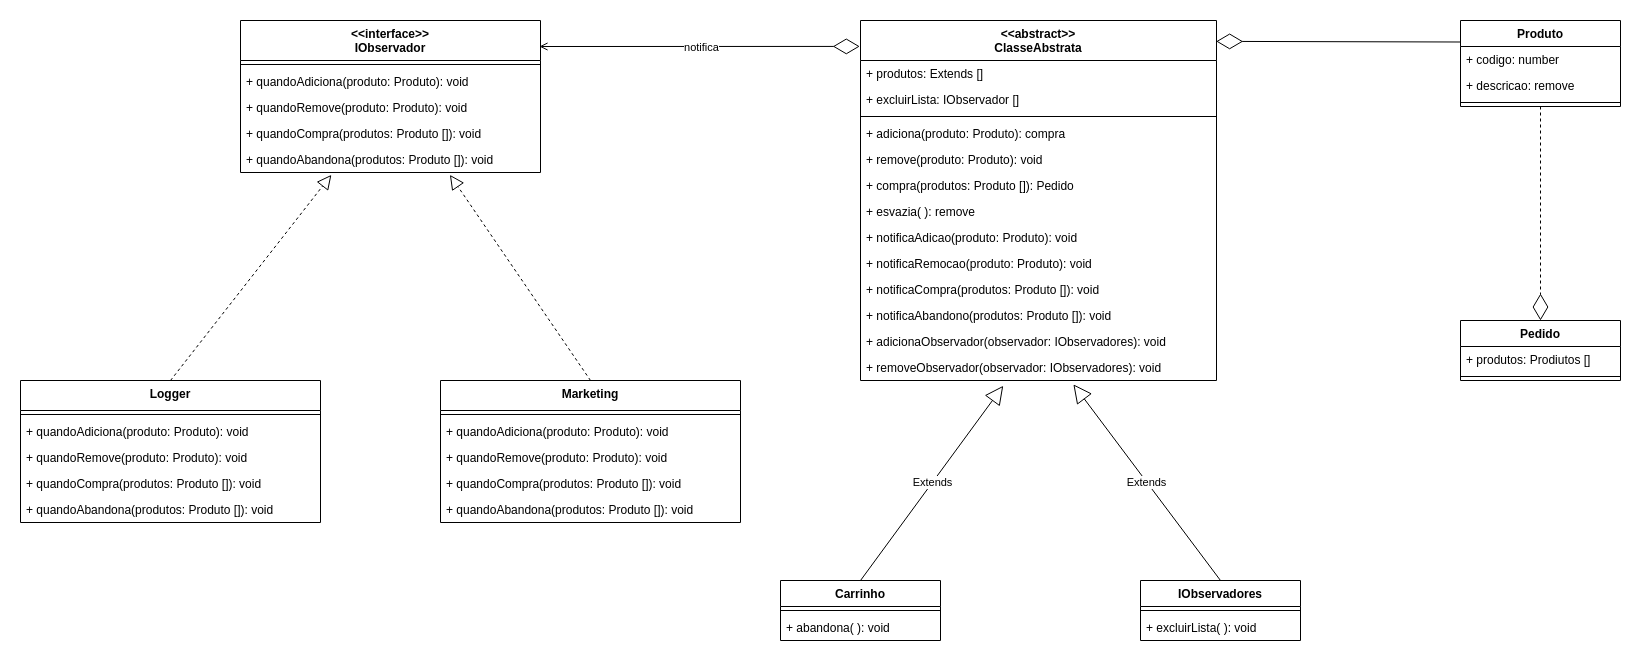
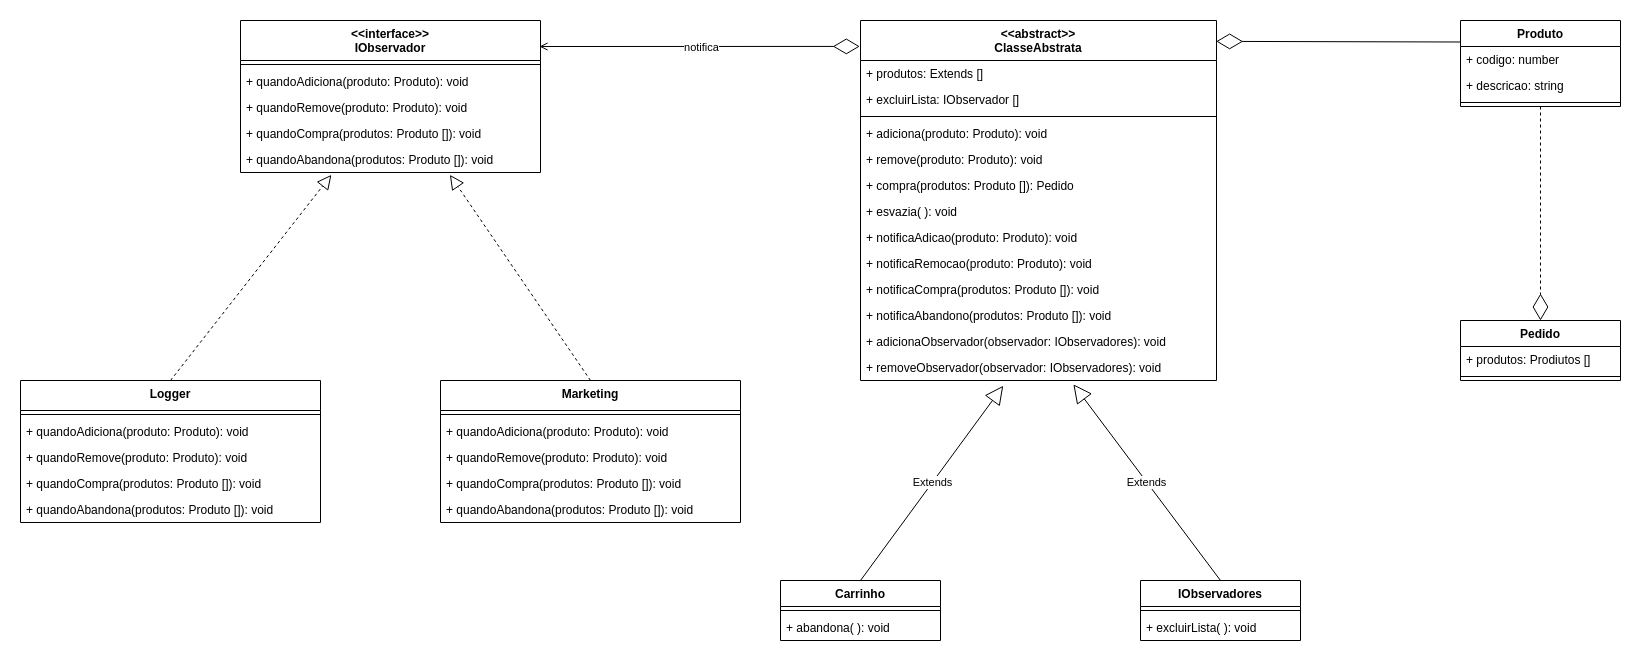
node "+ descricao: remove": label "+ descricao: remove" -> "+ descricao: string"
node "+ adiciona(produto: Produto): compra": label "+ adiciona(produto: Produto): compra" -> "+ adiciona(produto: Produto): void"
node "+ esvazia( ): remove": label "+ esvazia( ): remove" -> "+ esvazia( ): void"
